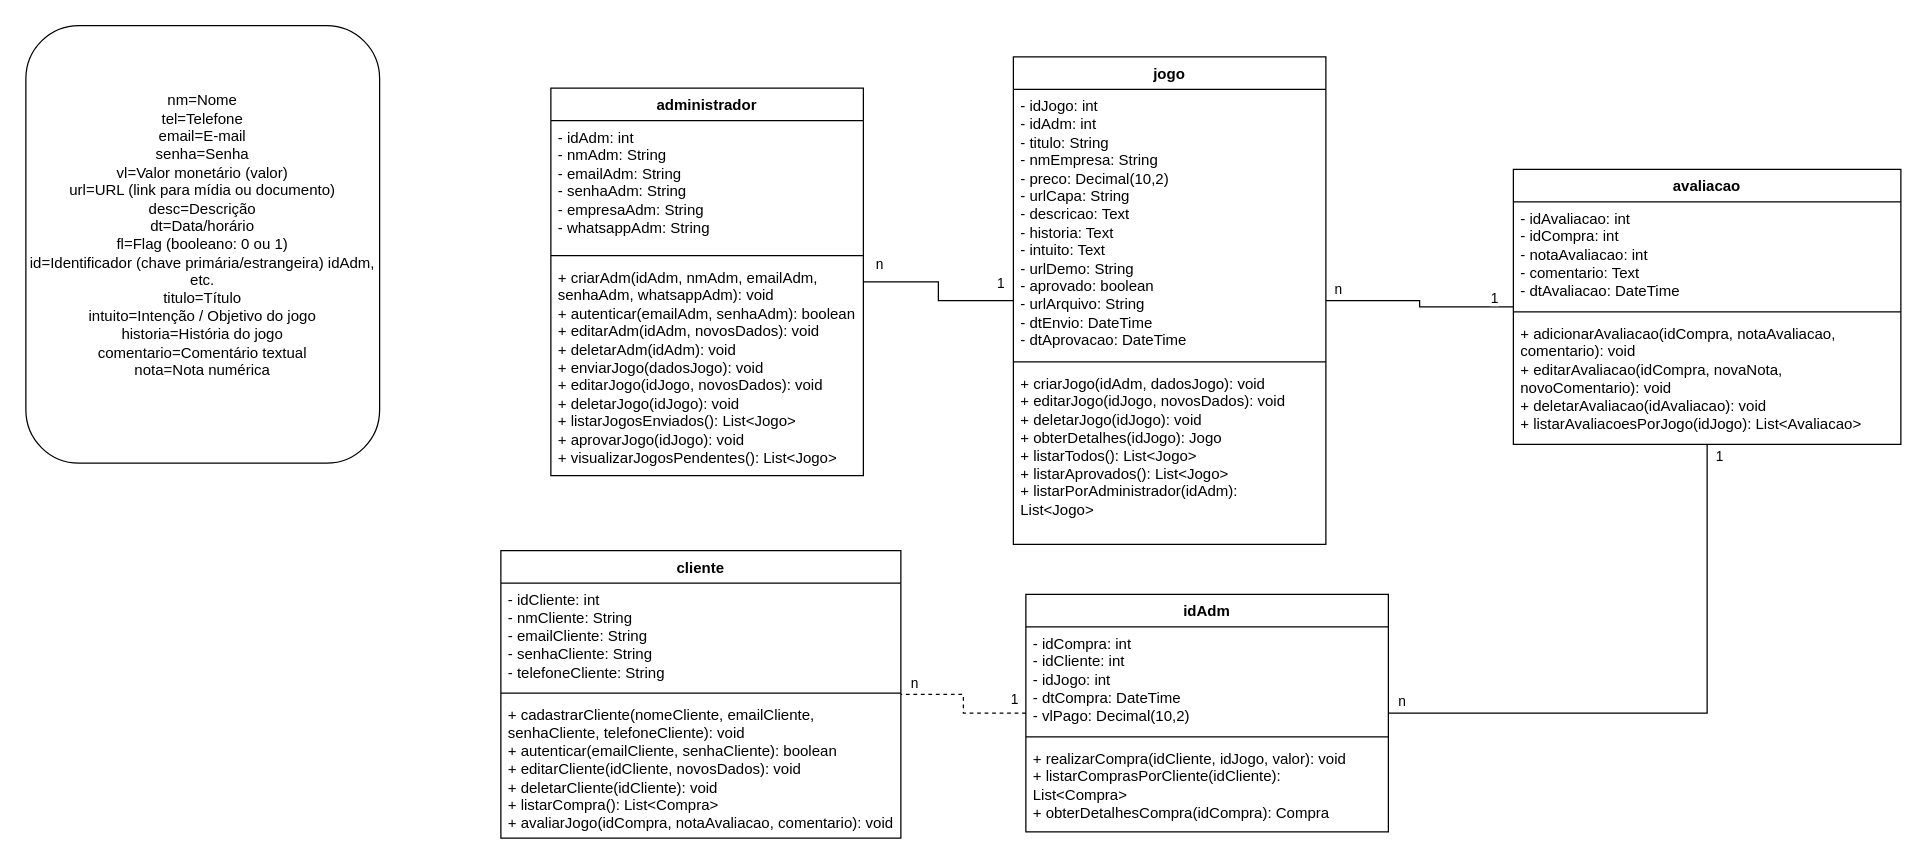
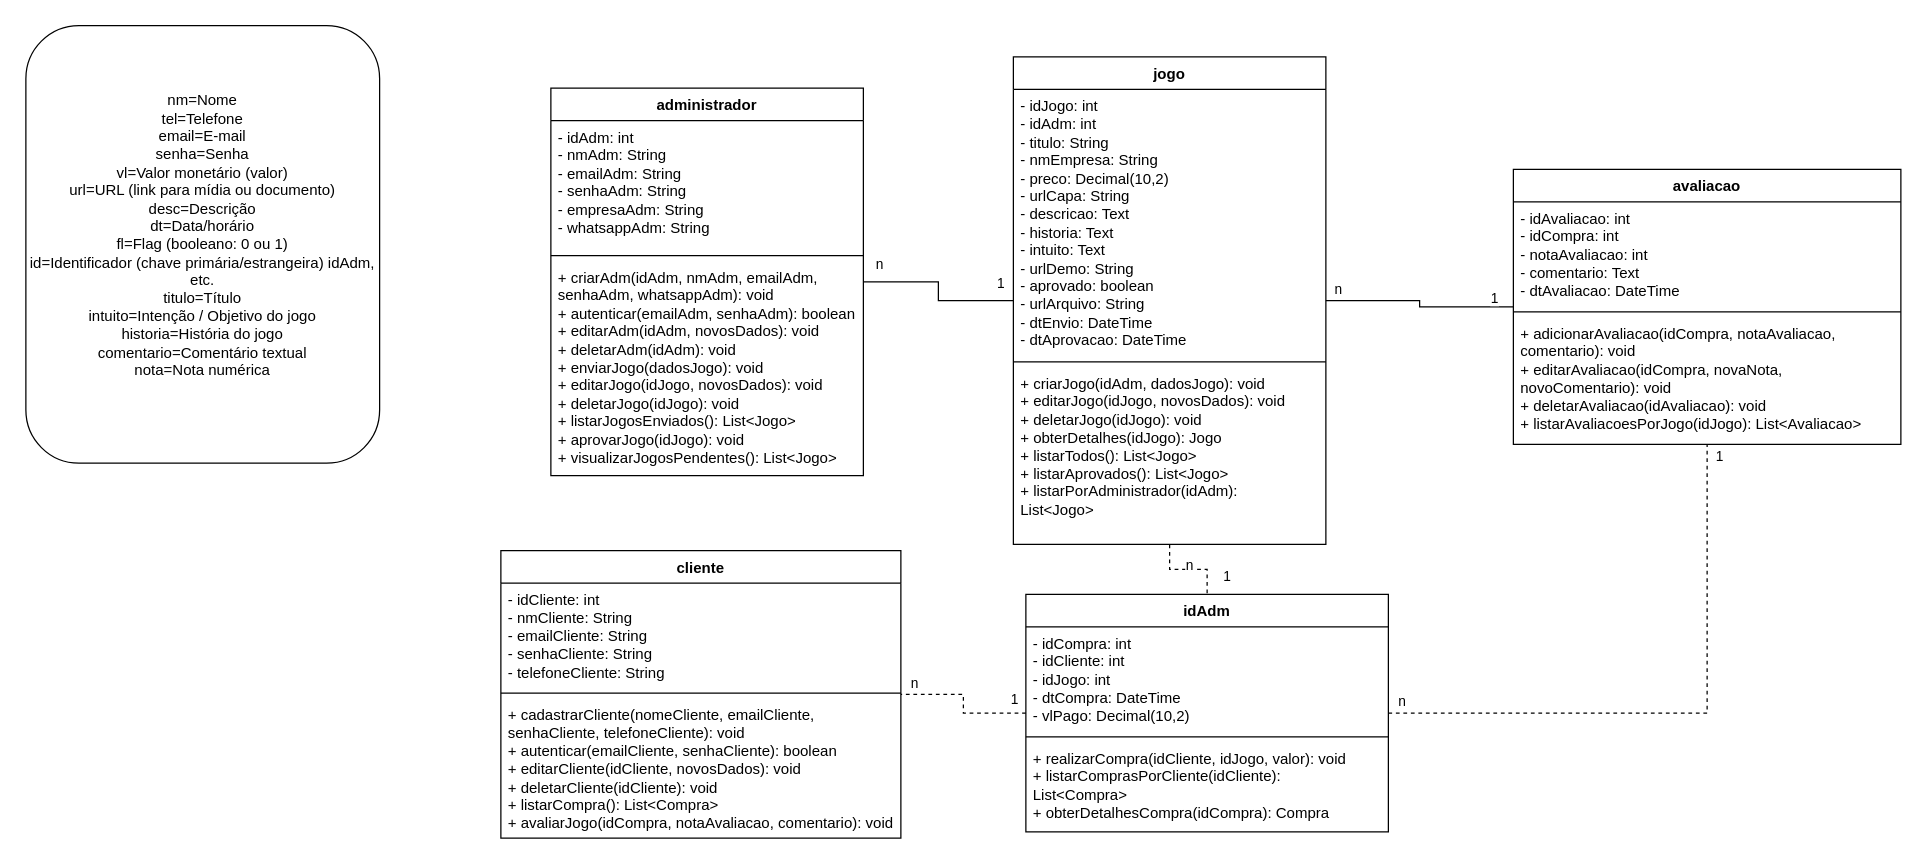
edge "jogo" -- "idAdm": added, labels "n", "1"
edge "avaliacao" -- "idAdm": style solid -> dashed
